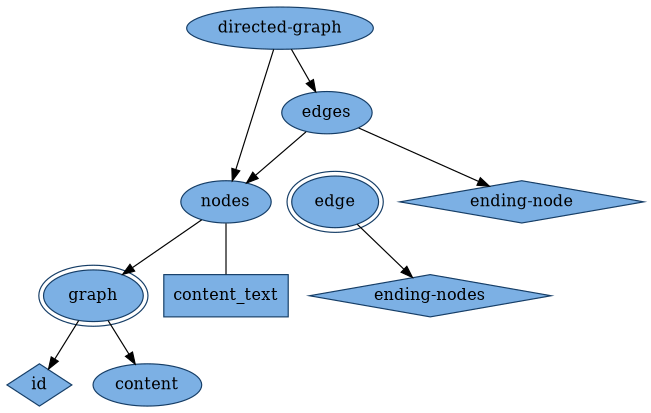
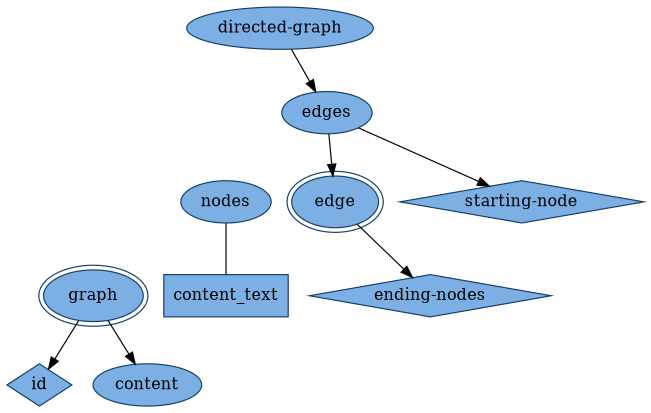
edge "directed-graph" -> "nodes": removed
edge "edges" -> "nodes": now "edges" -> "edge"
node "ending-node": label "ending-node" -> "starting-node"
edge "nodes" -> "graph": removed
